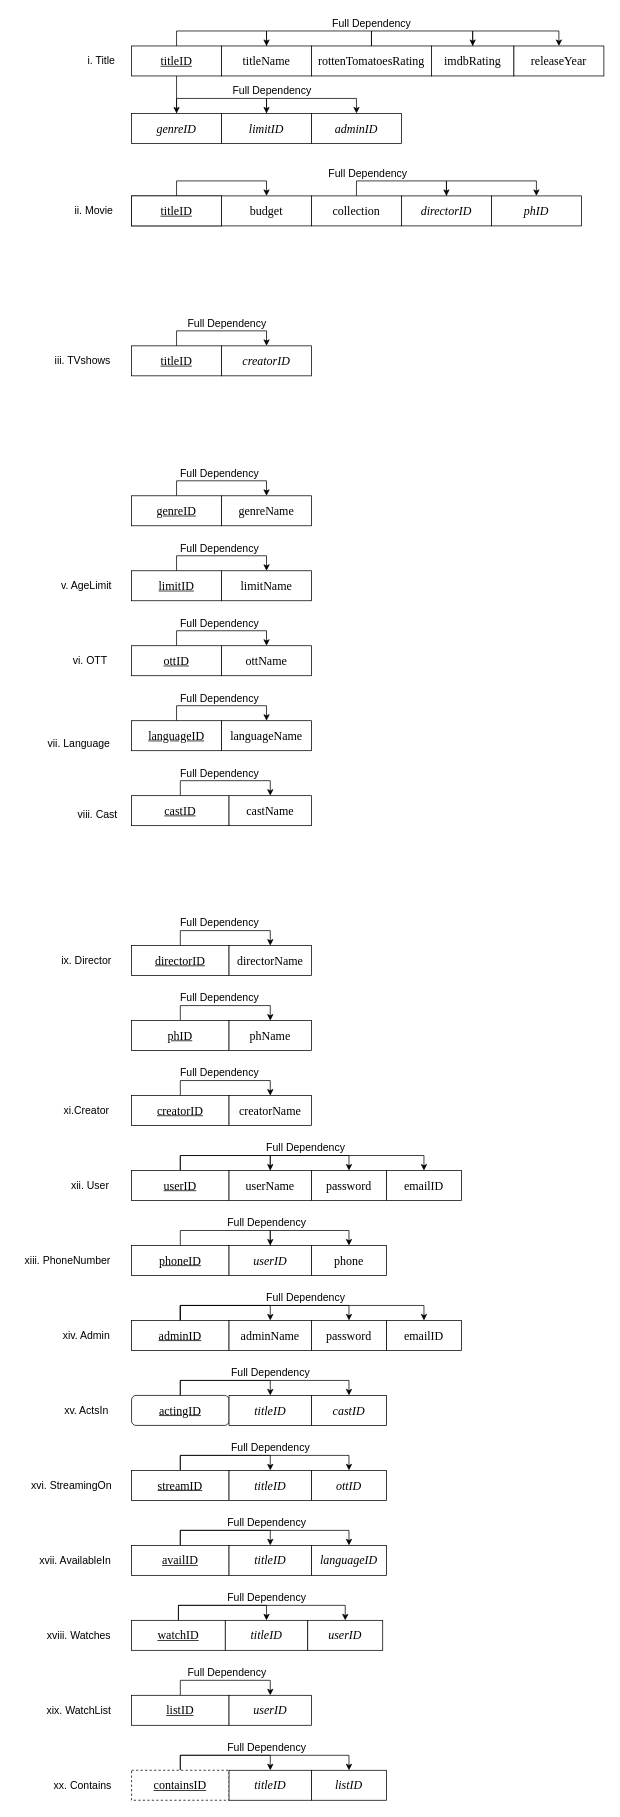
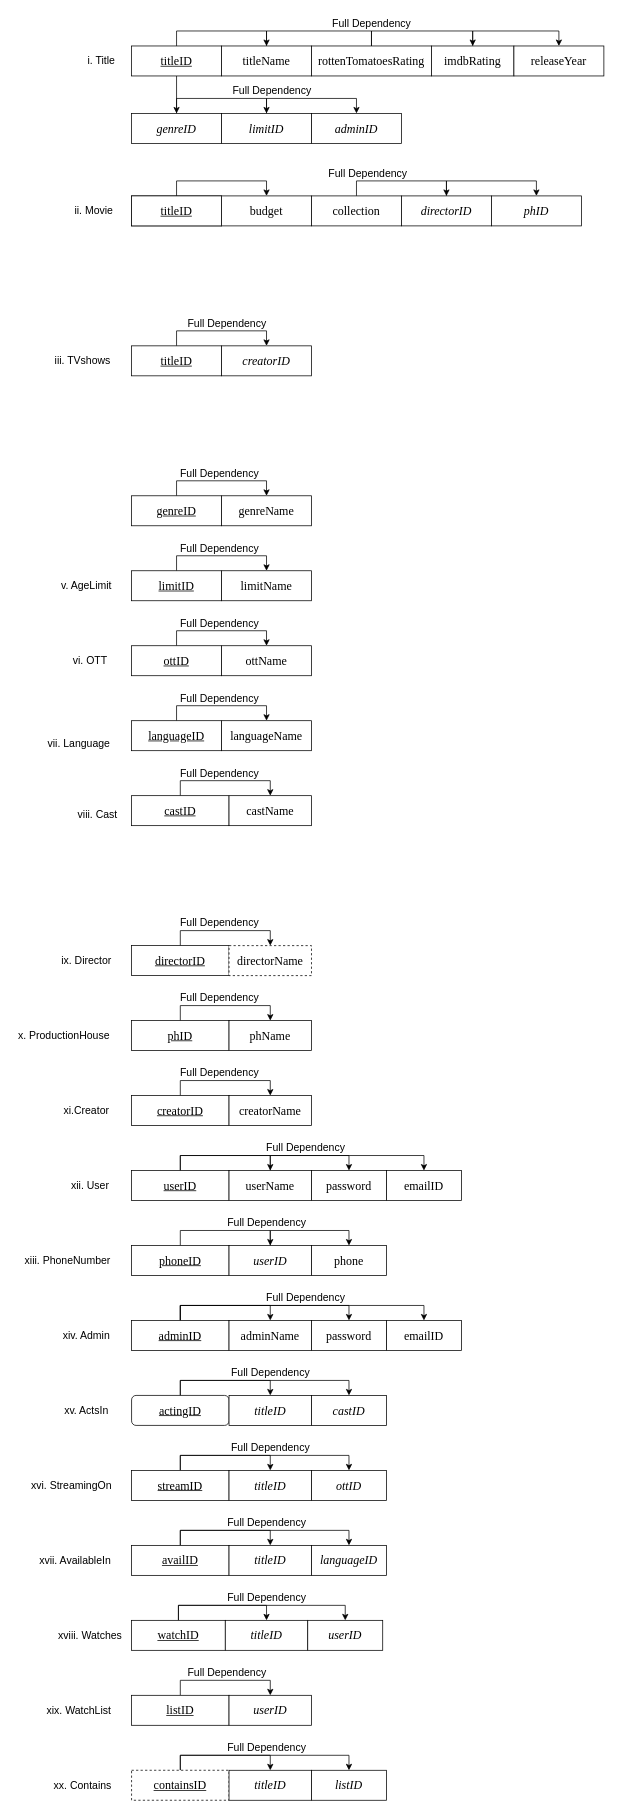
node "directorName": style solid -> dashed
node "x. ProductionHouse": added
node "xviii. Watches": moved (79, 1635) -> (90, 1635)
